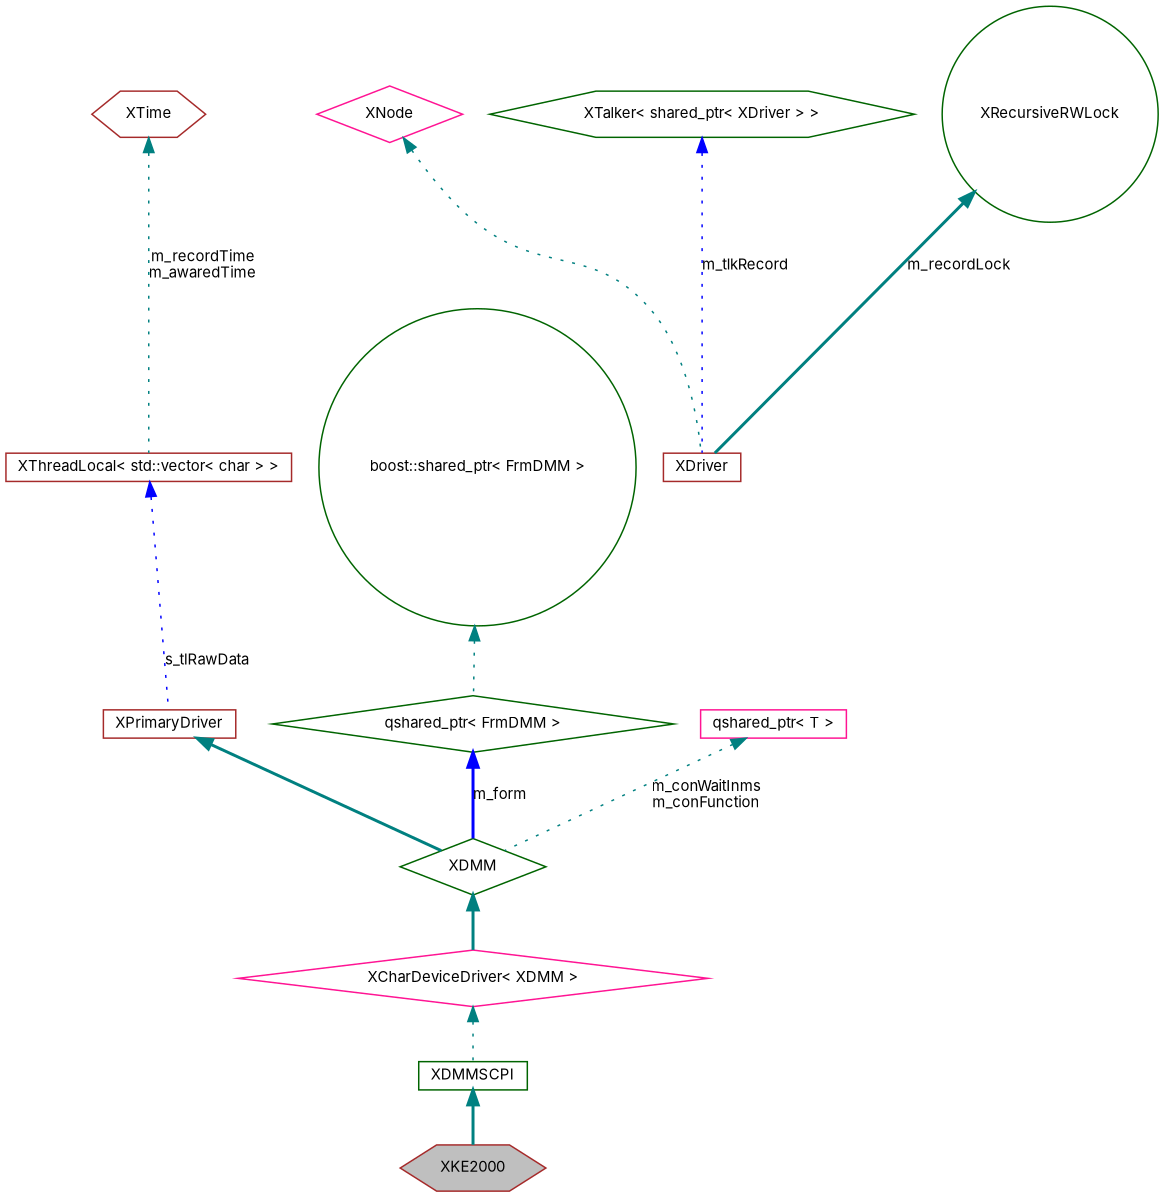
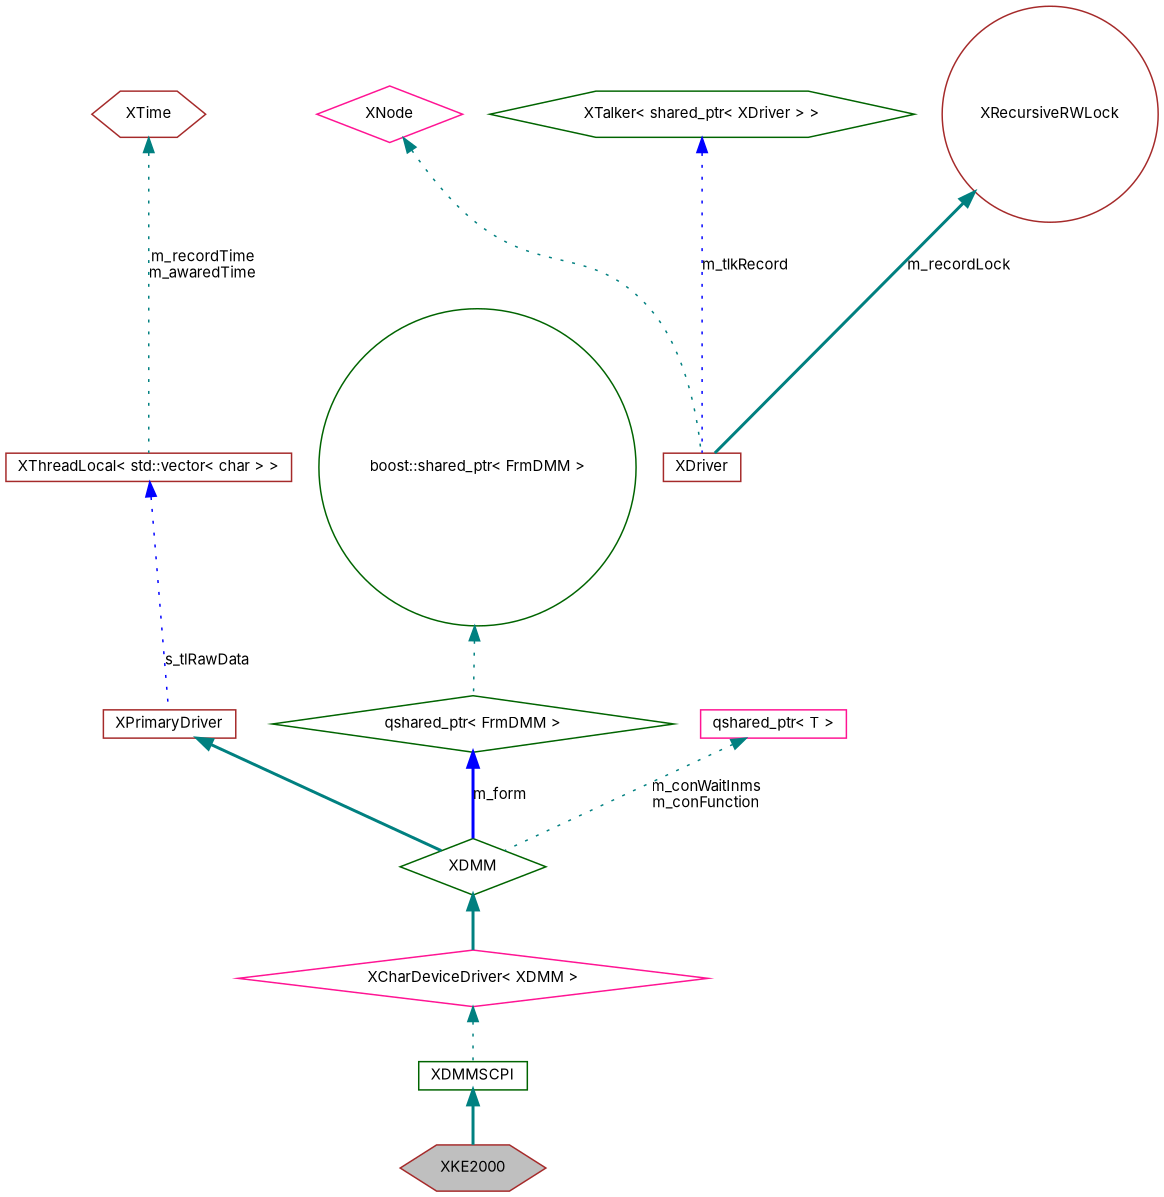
node "XRecursiveRWLock": color darkgreen -> brown
